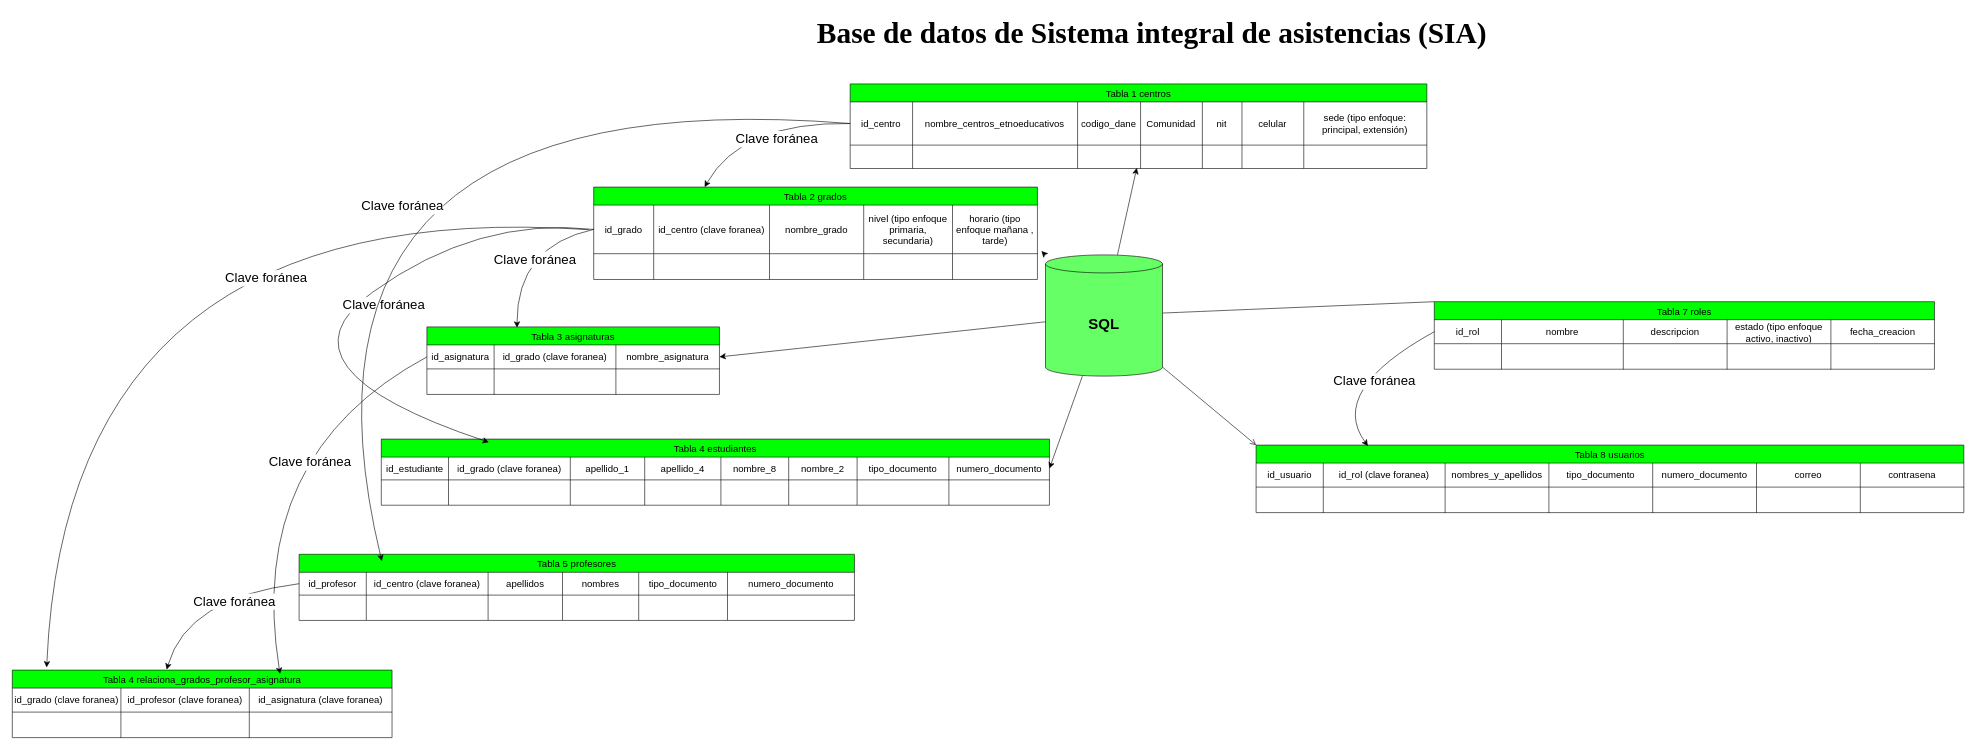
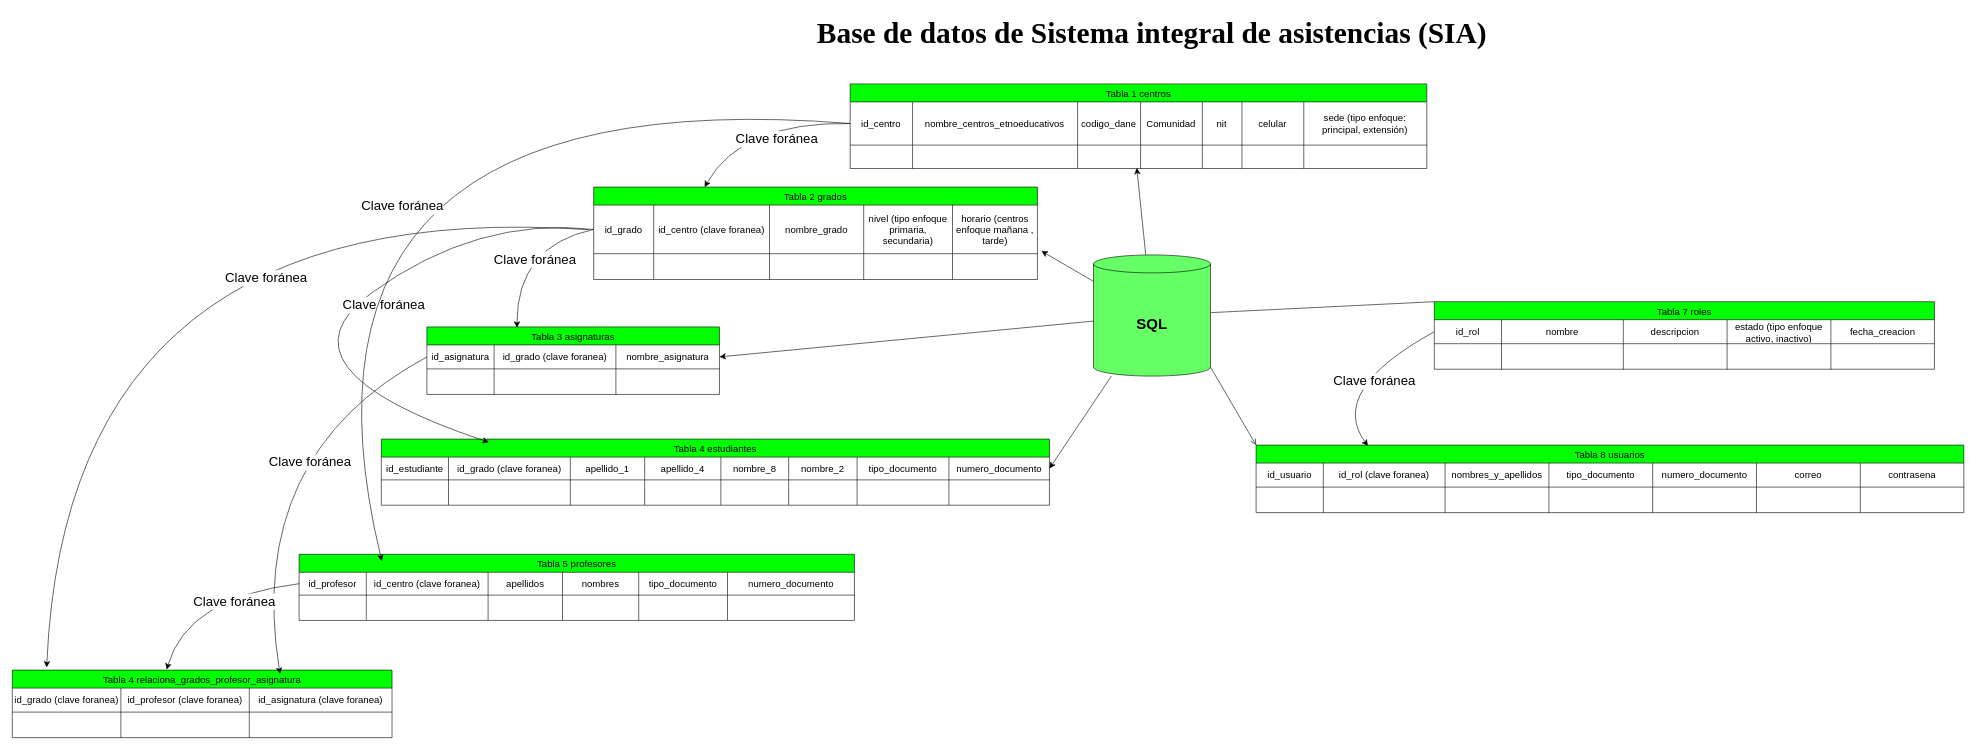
node "horario (tipo enfoque mañana , tarde)": label "horario (tipo enfoque mañana , tarde)" -> "horario (centros enfoque mañana , tarde)"
node "SQL": moved (1104, 315) -> (1152, 315)
